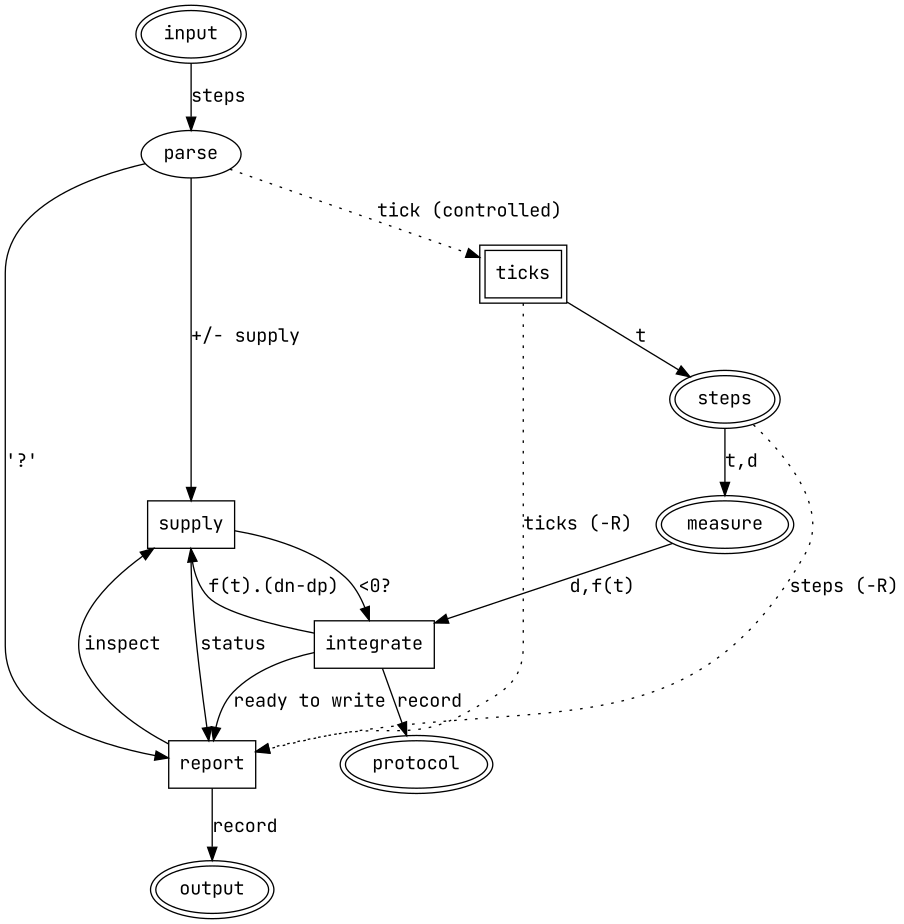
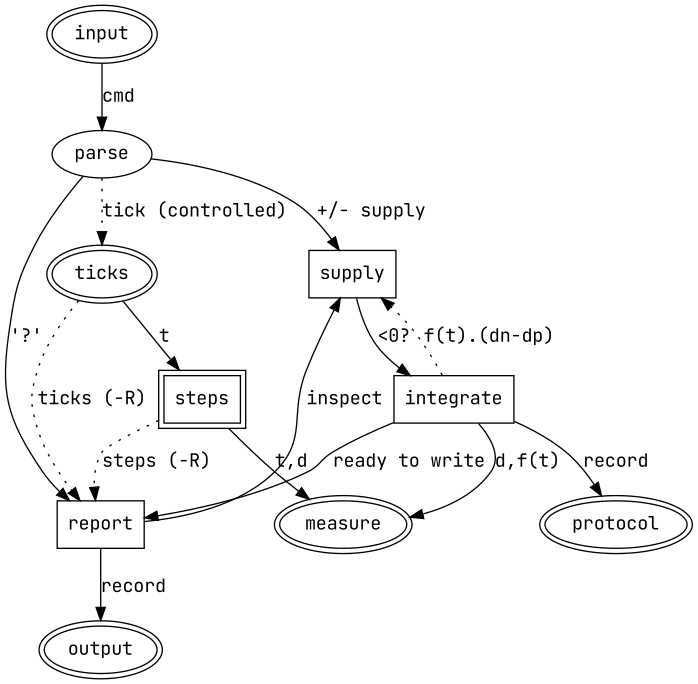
edge "input" -> "parse": label "steps" -> "cmd"
node "ticks": shape box -> ellipse
node "steps": shape ellipse -> box
edge "measure" -> "integrate": reversed
edge "integrate" -> "supply": style solid -> dotted
edge "supply" -> "report": removed, label "status"
